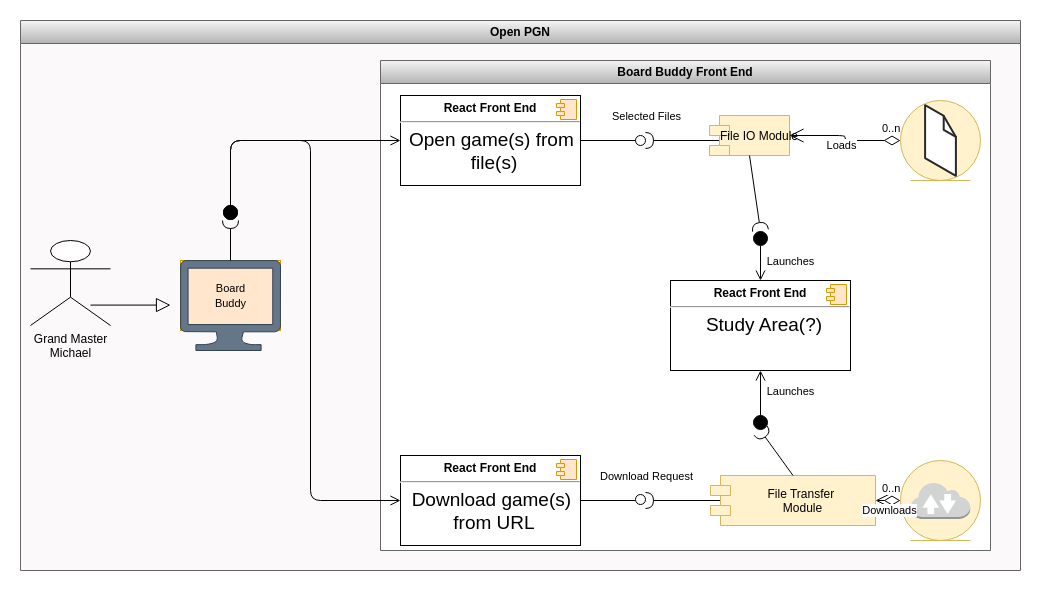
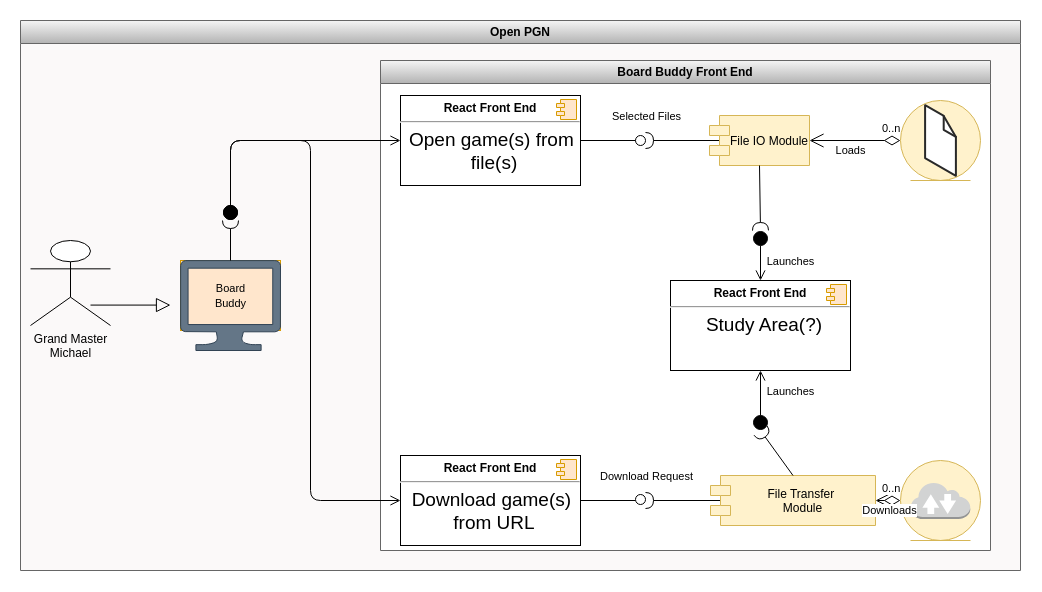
node "File IO Module": size 80x40 -> 100x50
